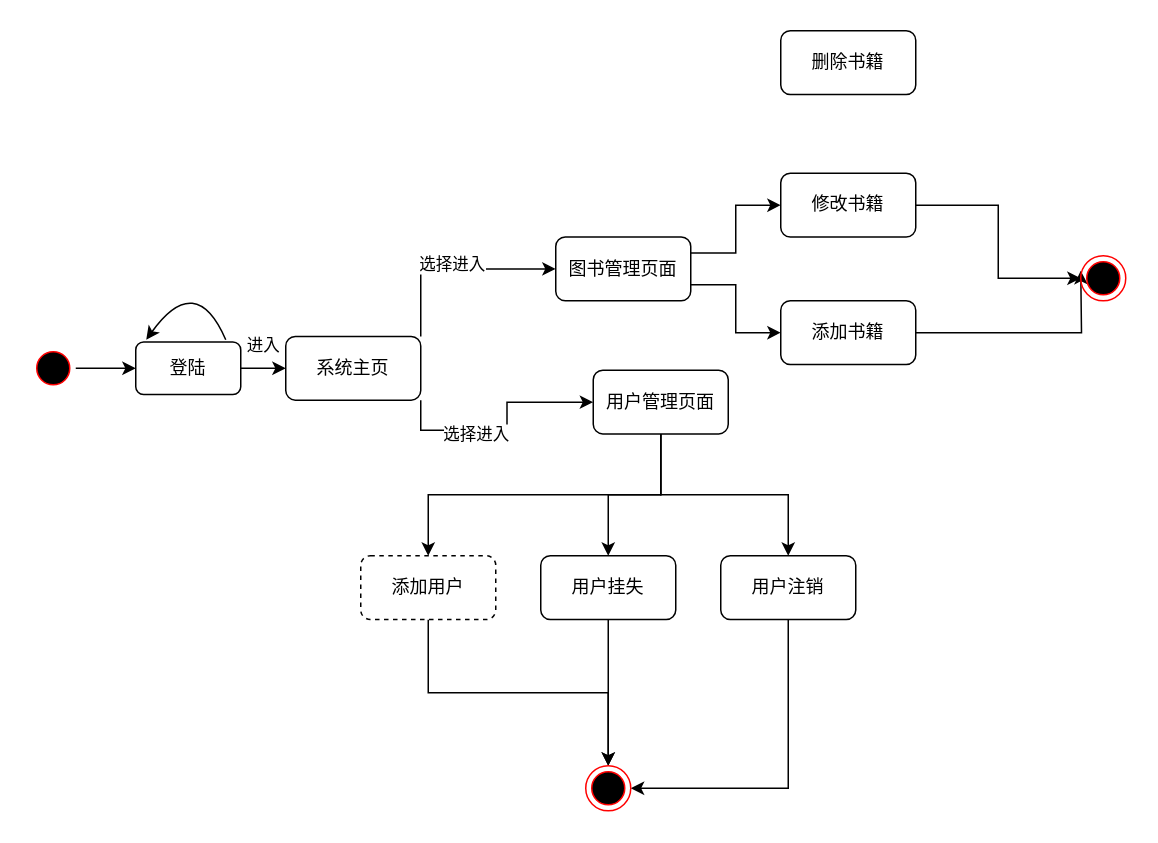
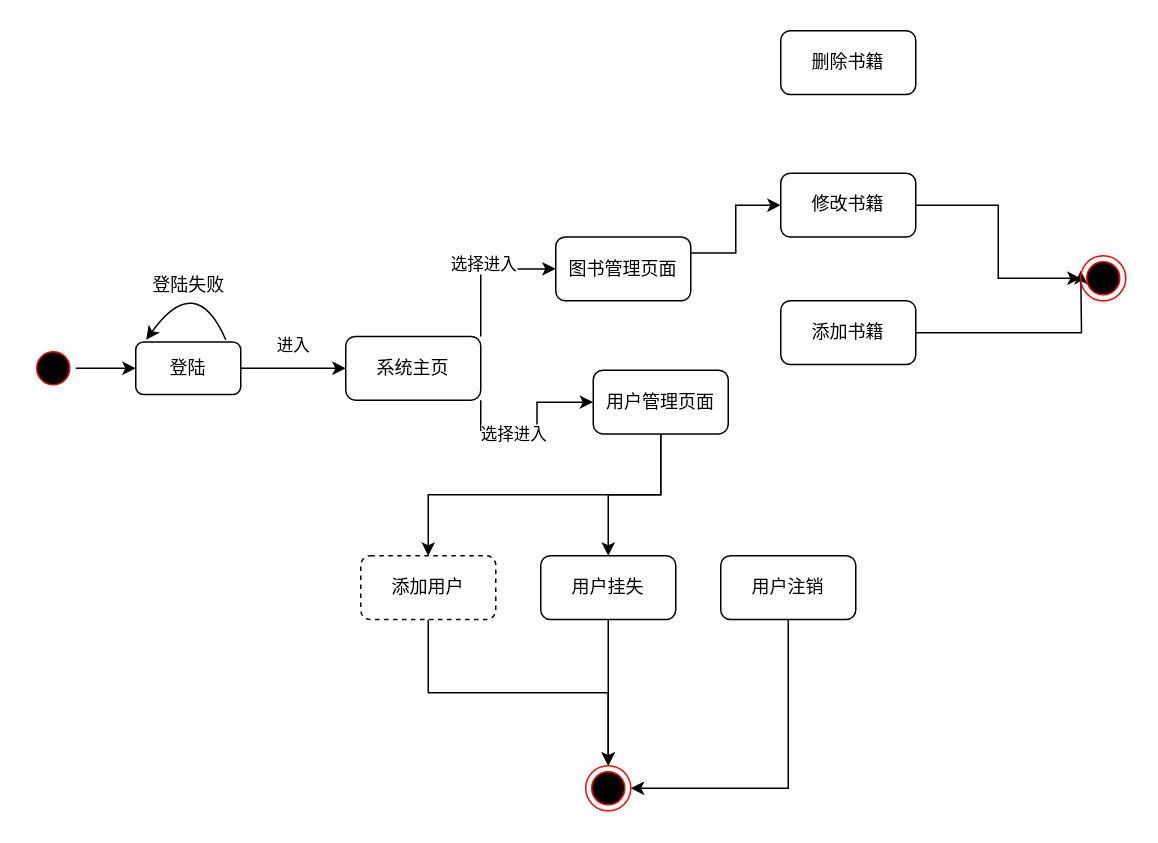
node "登陆失败": added
edge "图书管理页面" -> "添加书籍": removed
node "系统主页": moved (353, 368) -> (413, 368)
edge "用户管理页面" -> "用户注销": removed
